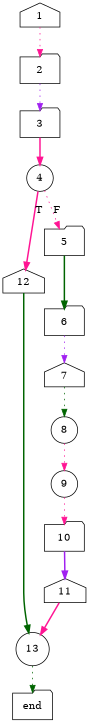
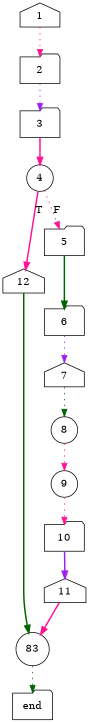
node "13": label "13" -> "83"
